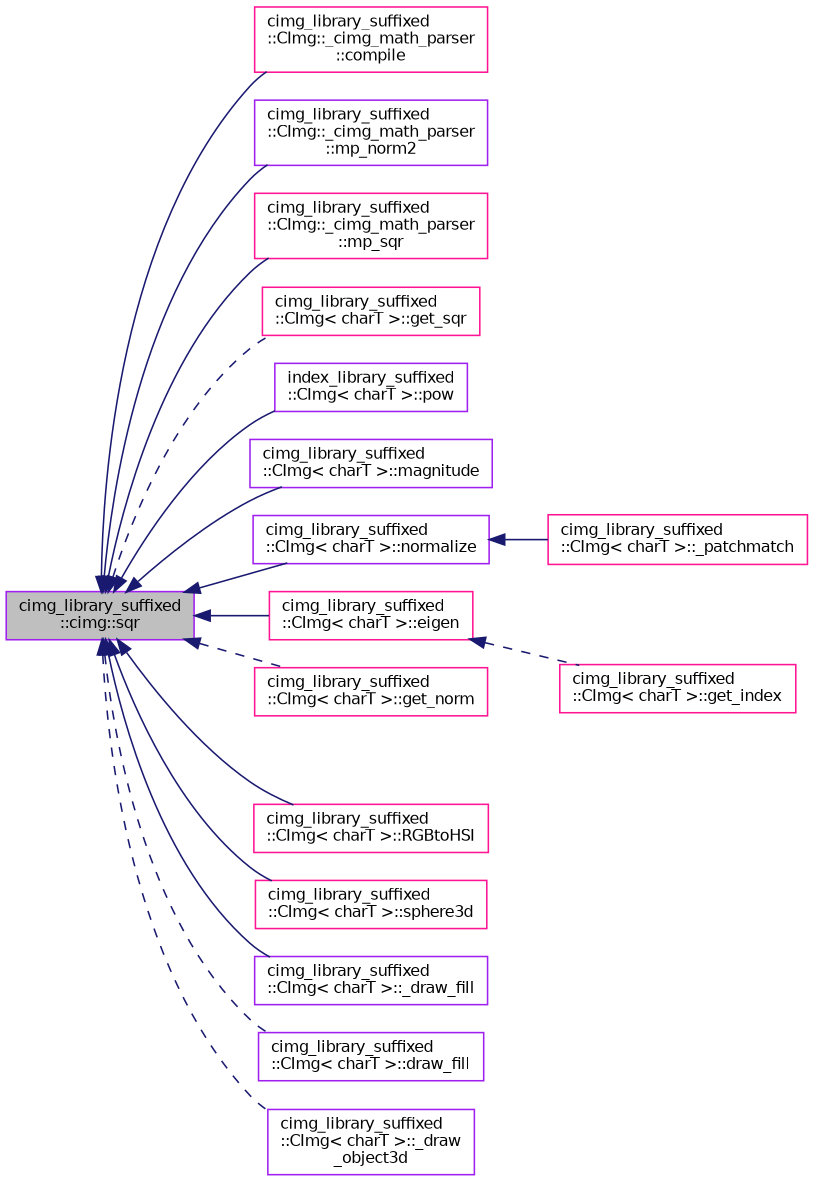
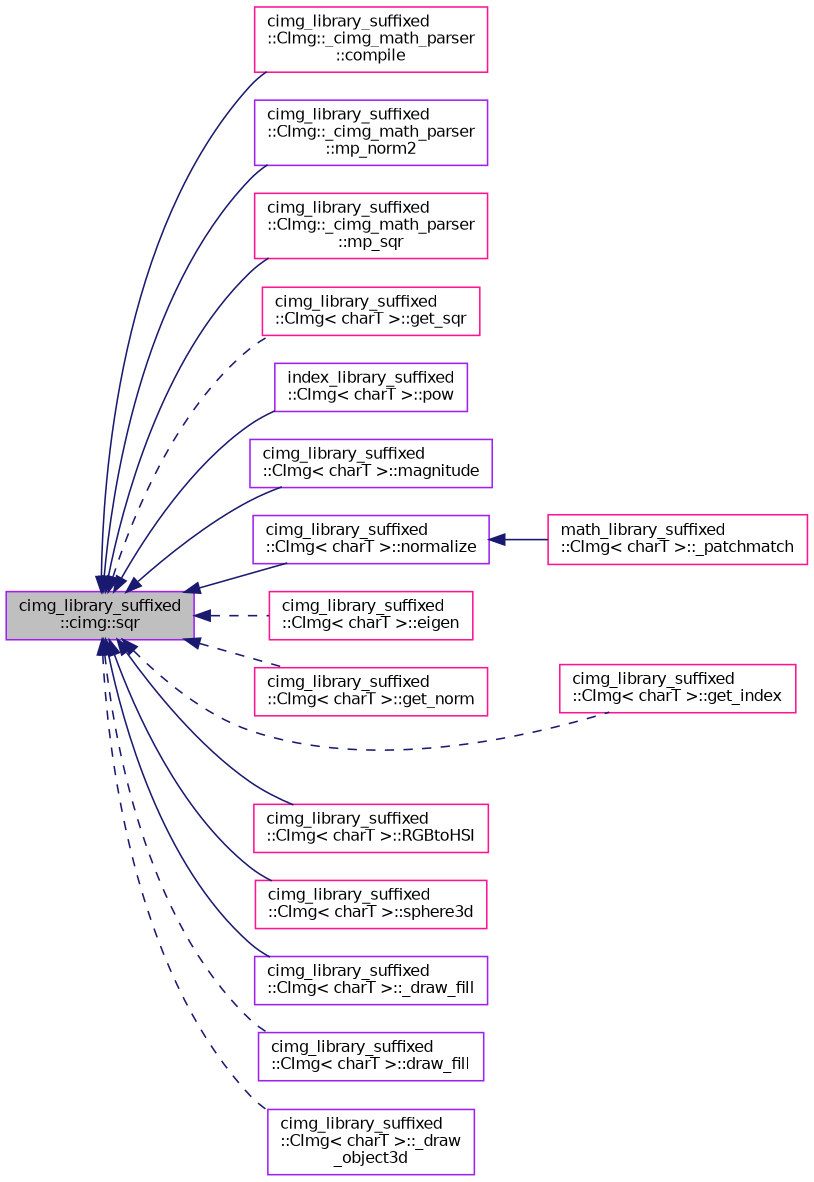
node "cimg_library_suffixed ::CImg< charT >::_patchmatch": label "cimg_library_suffixed ::CImg< charT >::_patchmatch" -> "math_library_suffixed ::CImg< charT >::_patchmatch"
edge "cimg_library_suffixed ::CImg< charT >::eigen" -> "cimg_library_suffixed ::cimg::sqr": style solid -> dashed
edge "cimg_library_suffixed ::CImg< charT >::get_index" -> "cimg_library_suffixed ::CImg< charT >::eigen": now "cimg_library_suffixed ::CImg< charT >::get_index" -> "cimg_library_suffixed ::cimg::sqr"
